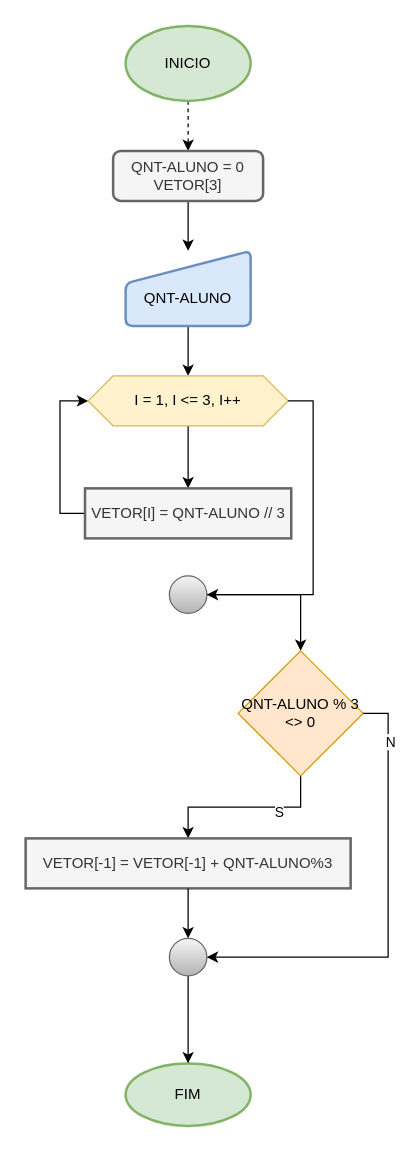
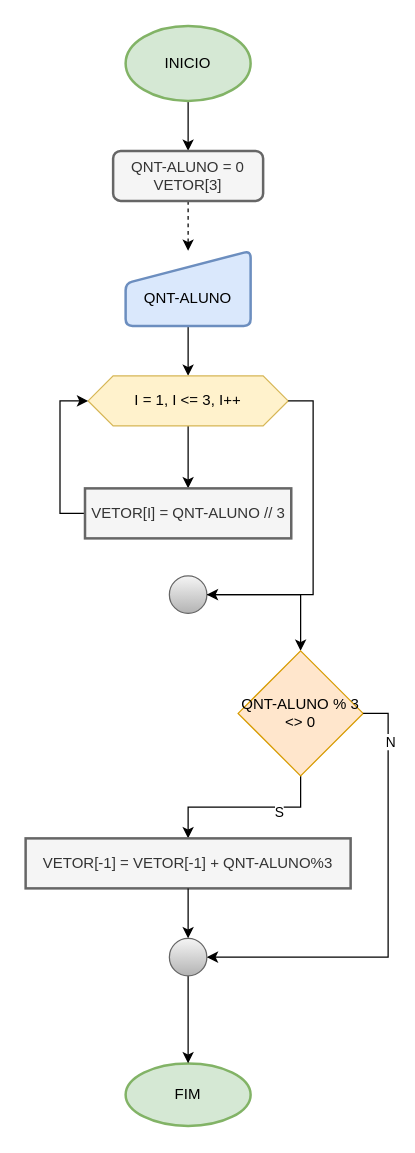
edge "INICIO" -> "QNT-ALUNO = 0 VETOR[3]": style dashed -> solid
edge "QNT-ALUNO = 0 VETOR[3]" -> "QNT-ALUNO": style solid -> dashed
